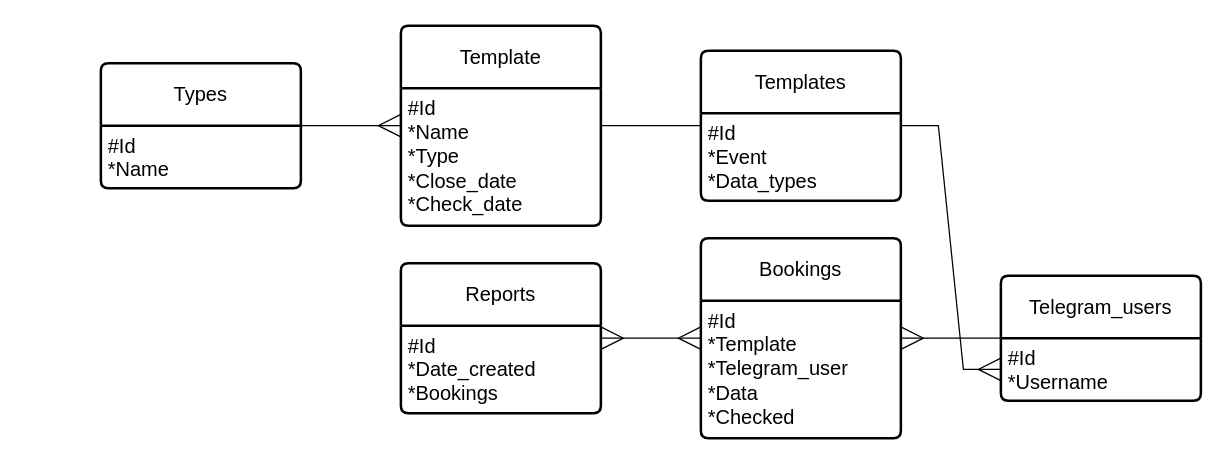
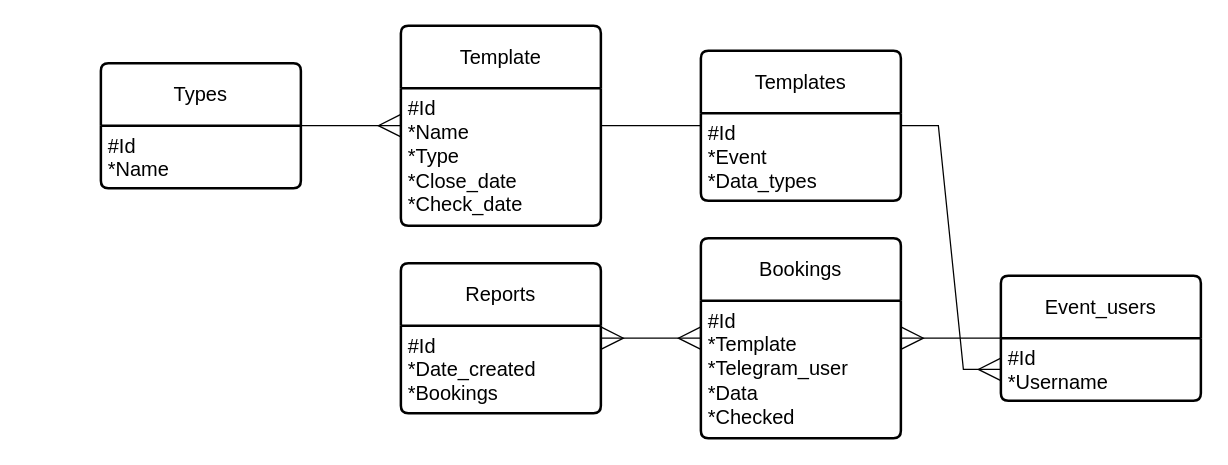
node "Telegram_users": label "Telegram_users" -> "Event_users"
